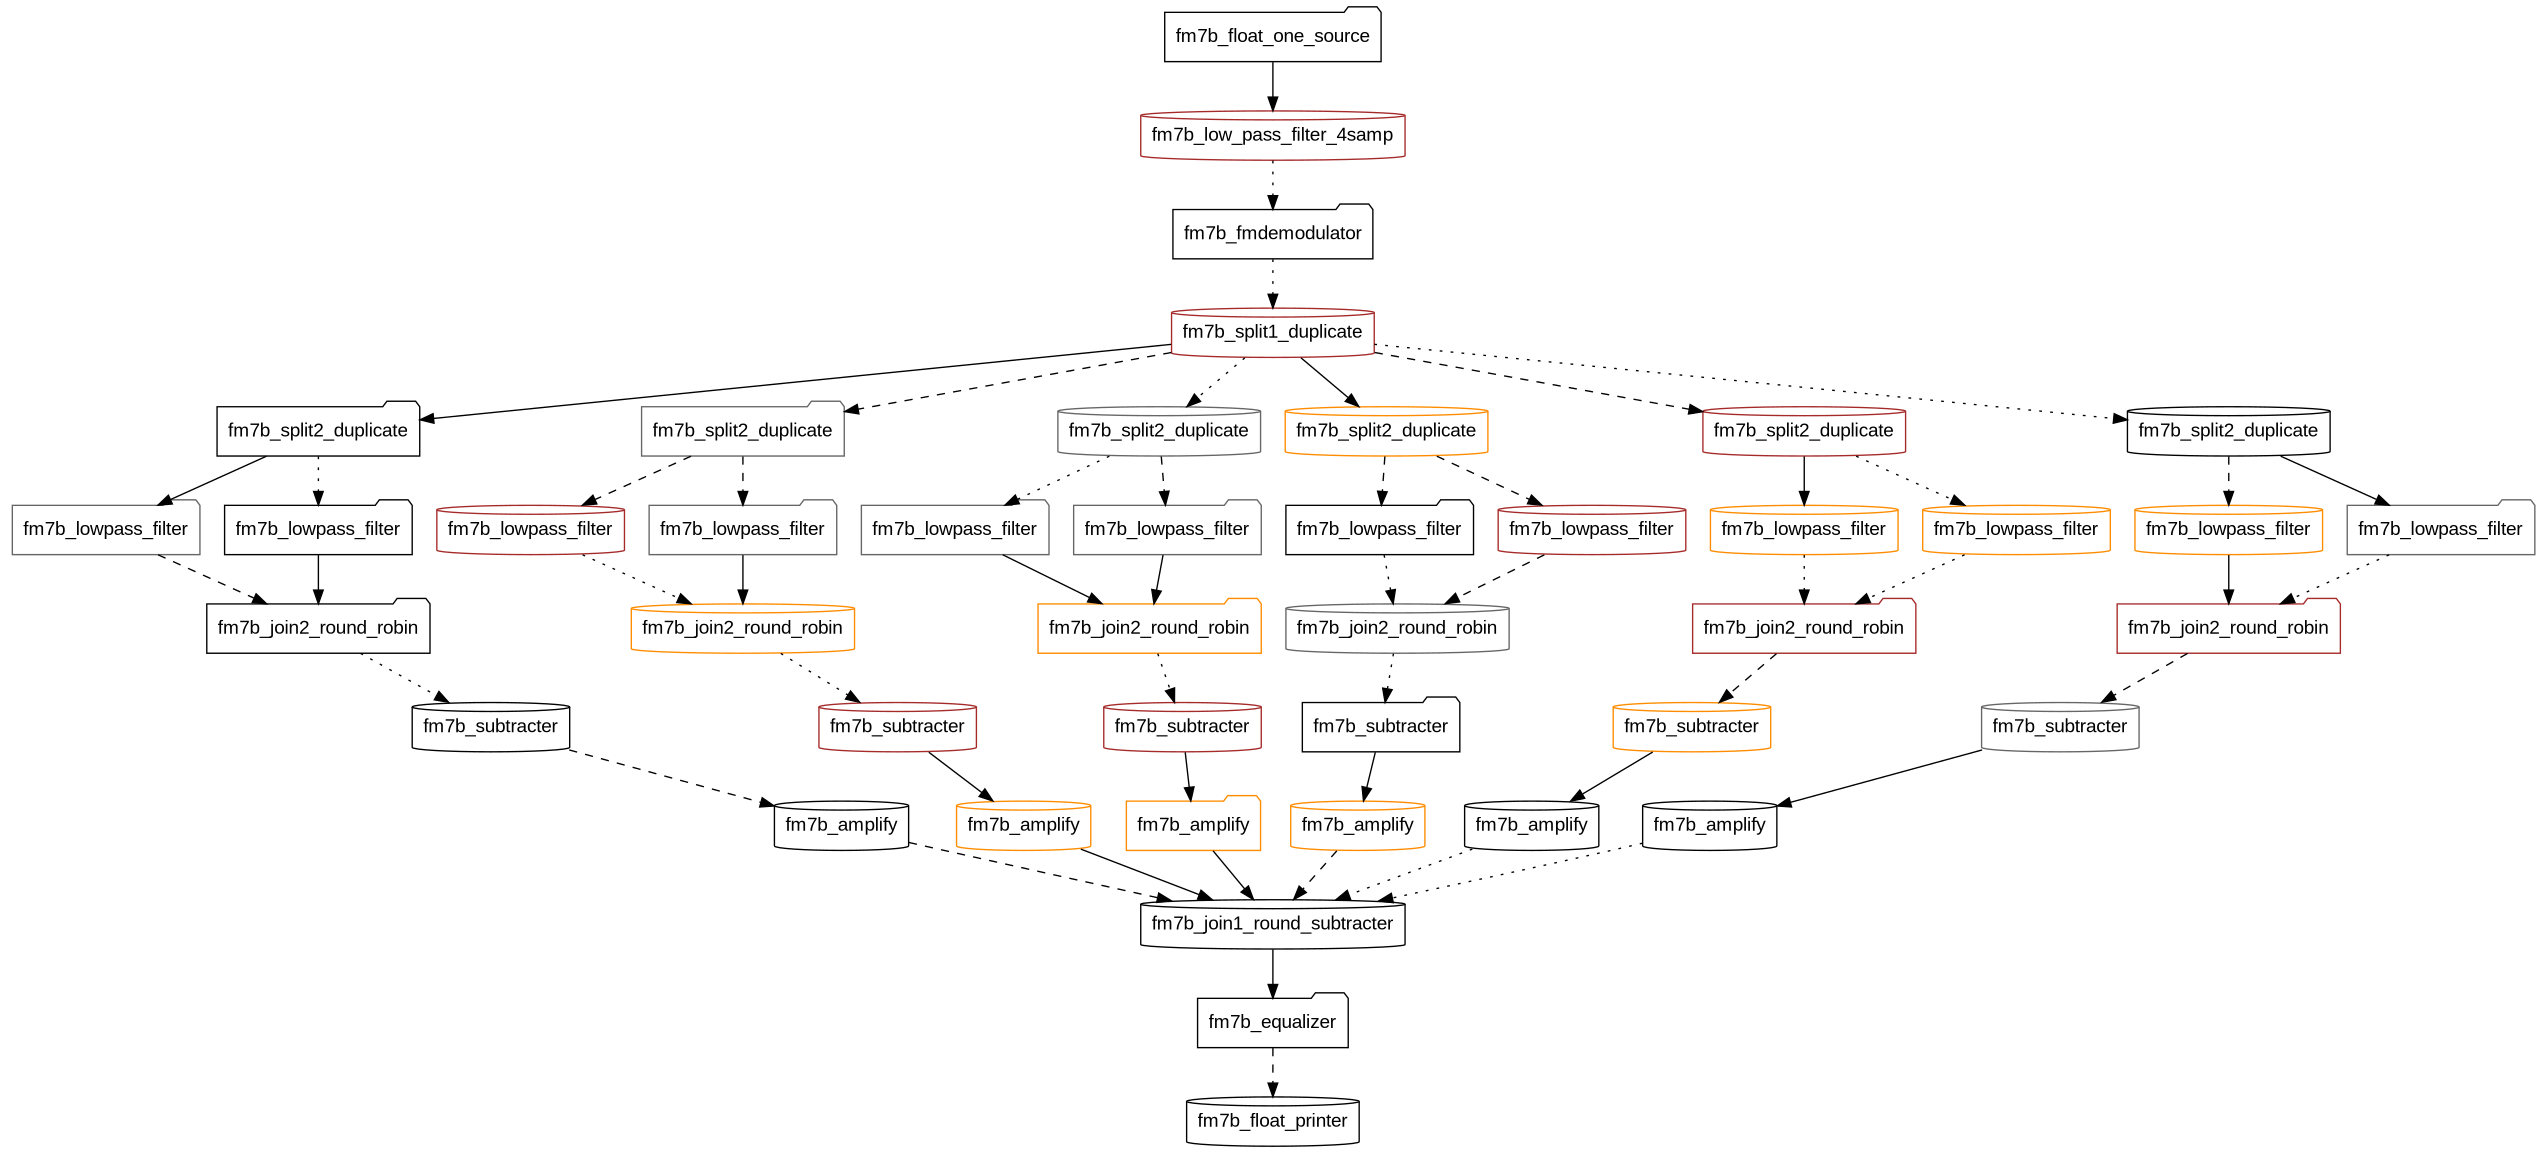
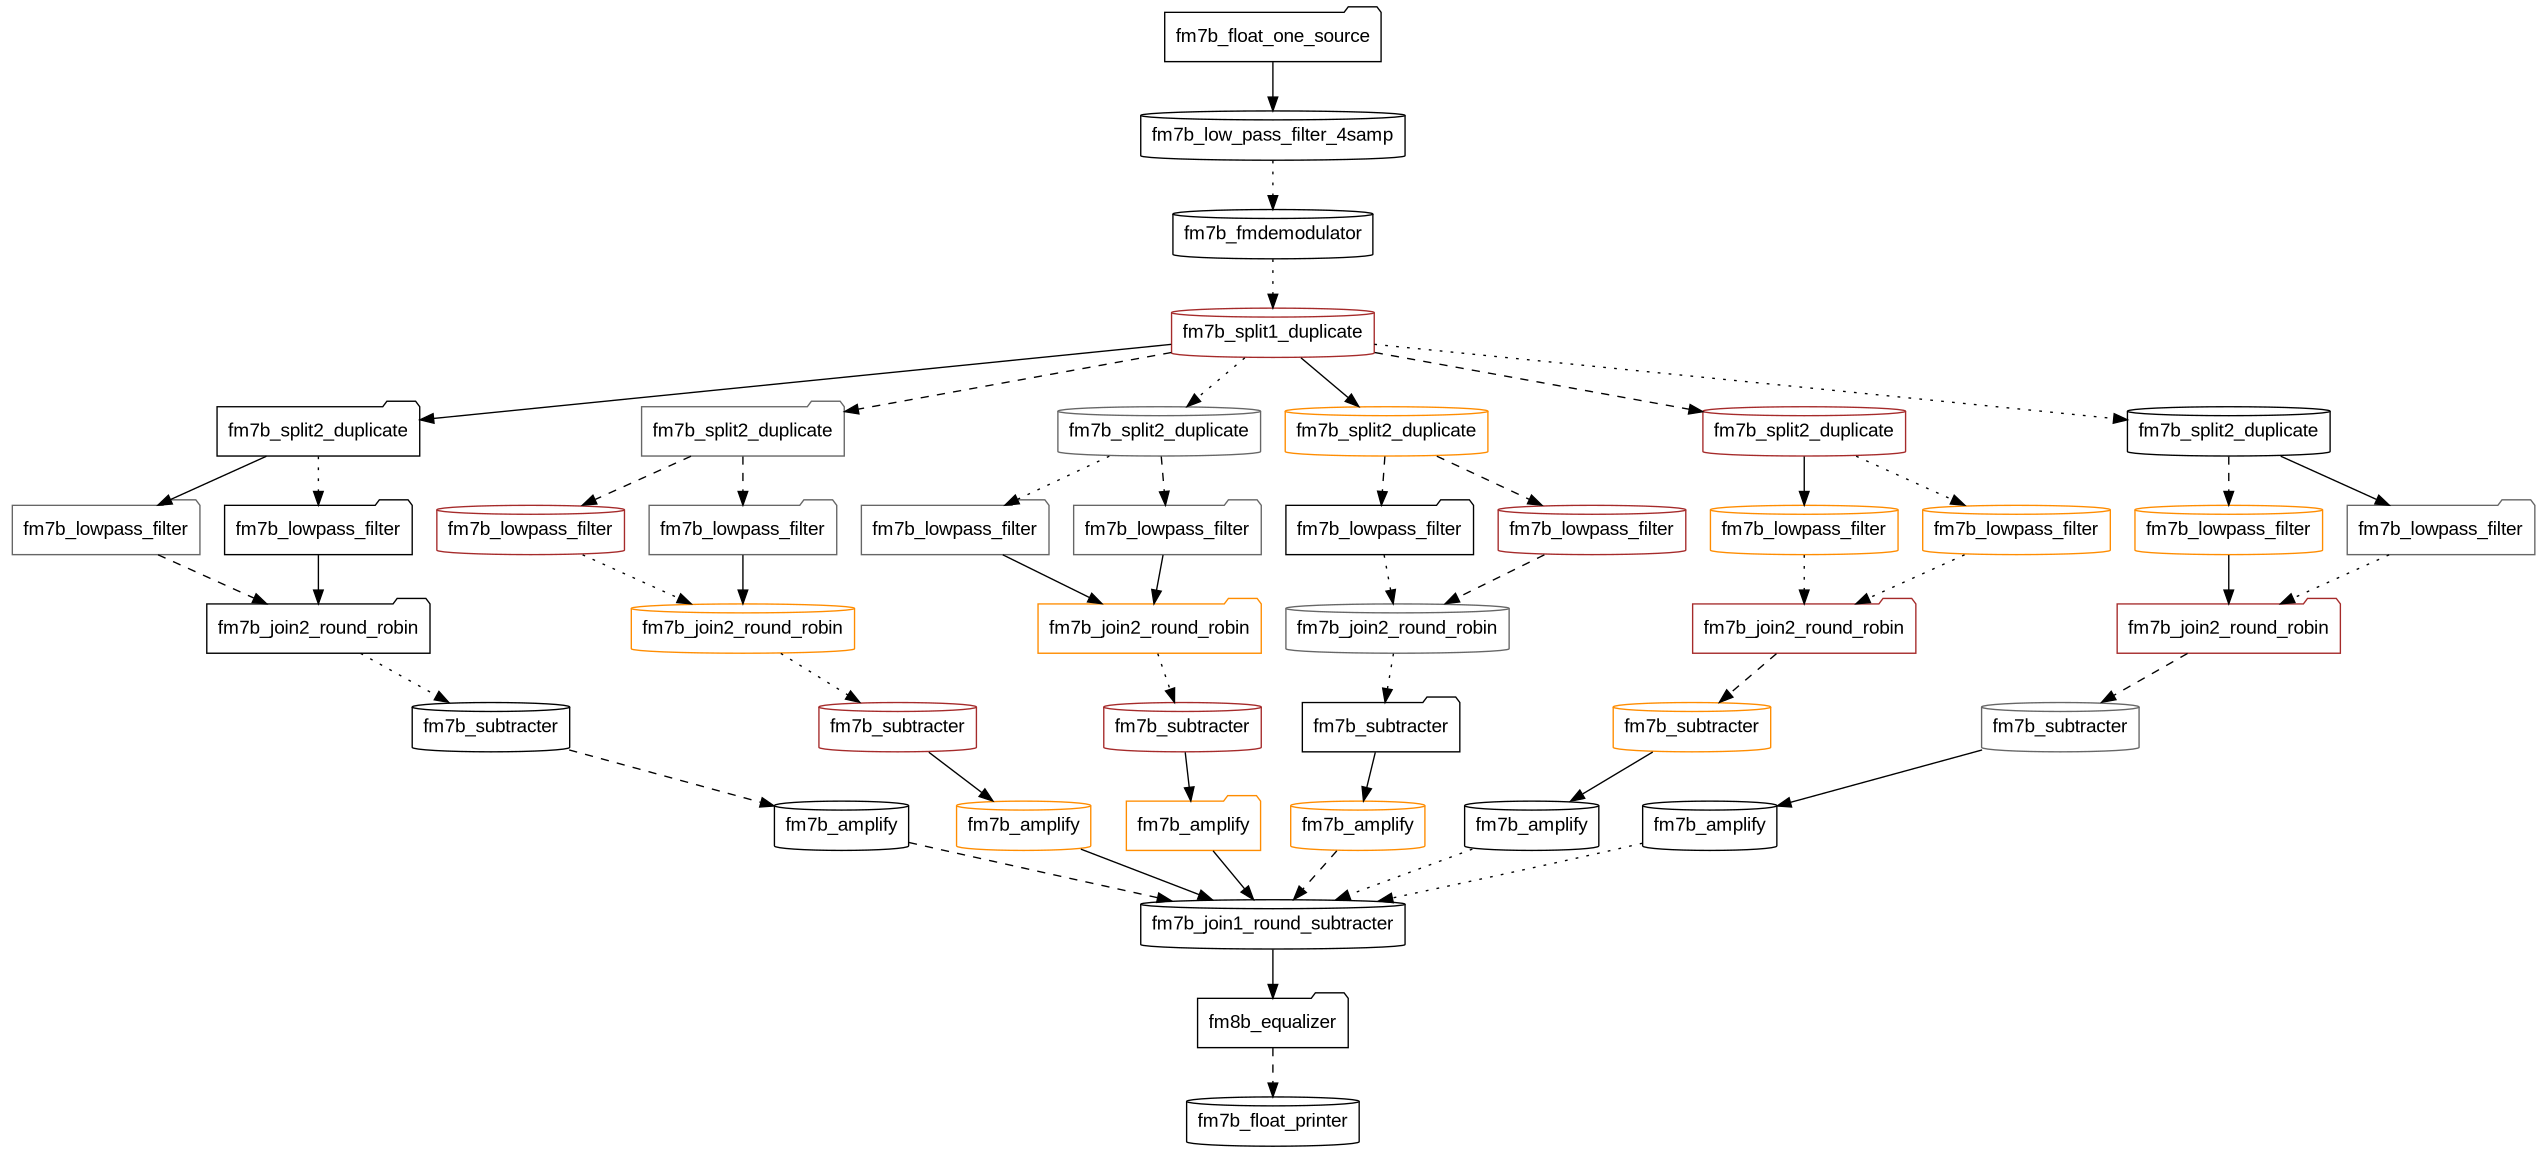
node "fm7b_low_pass_filter_4samp": color brown -> black
node "fm7b_fmdemodulator": shape folder -> cylinder
node "fm7b_equalizer": label "fm7b_equalizer" -> "fm8b_equalizer"
